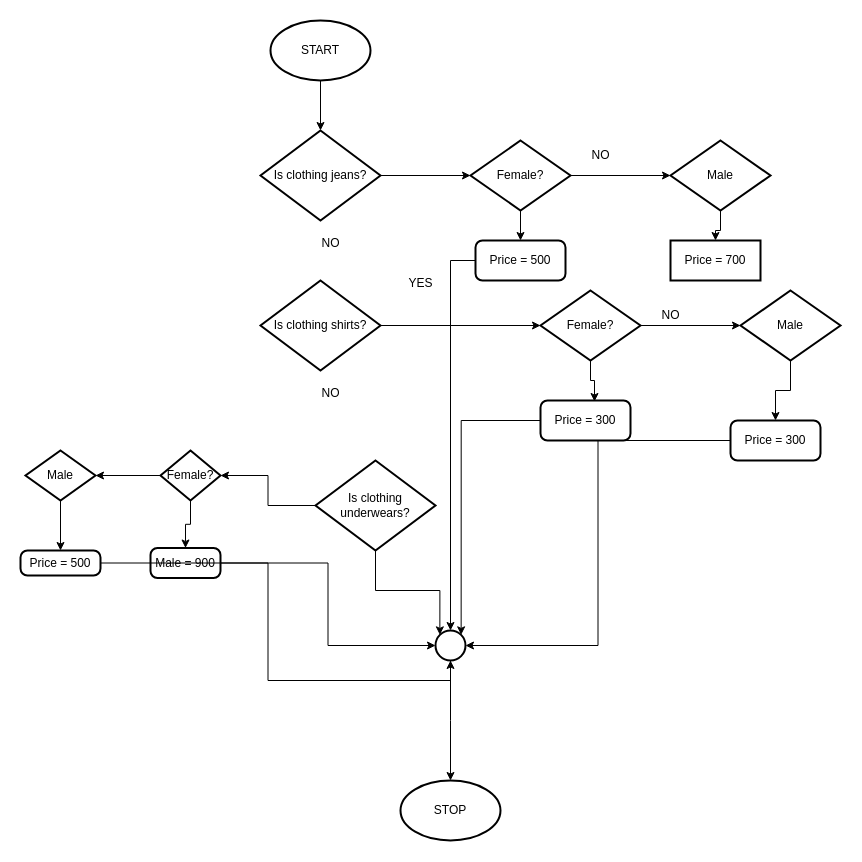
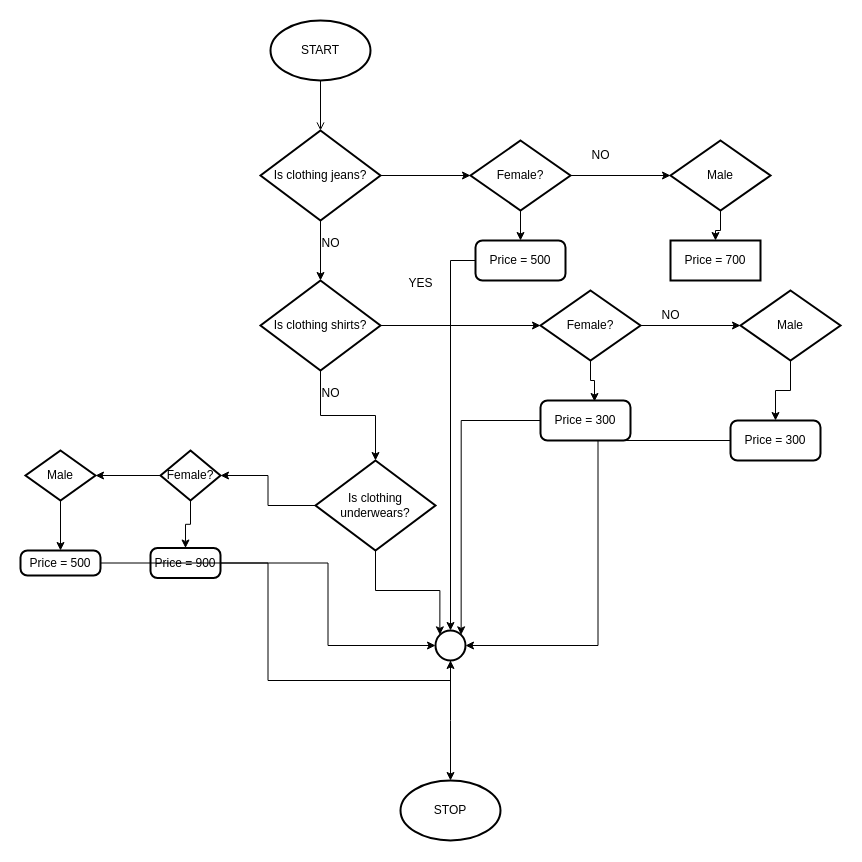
edge "START" -> "Is clothing jeans?": arrowhead classic -> open
edge "Is clothing jeans?" -> "Is clothing shirts?": added
edge "Is clothing shirts?" -> "Is clothing underwears?": added
node "Male = 900": label "Male = 900" -> "Price = 900"
